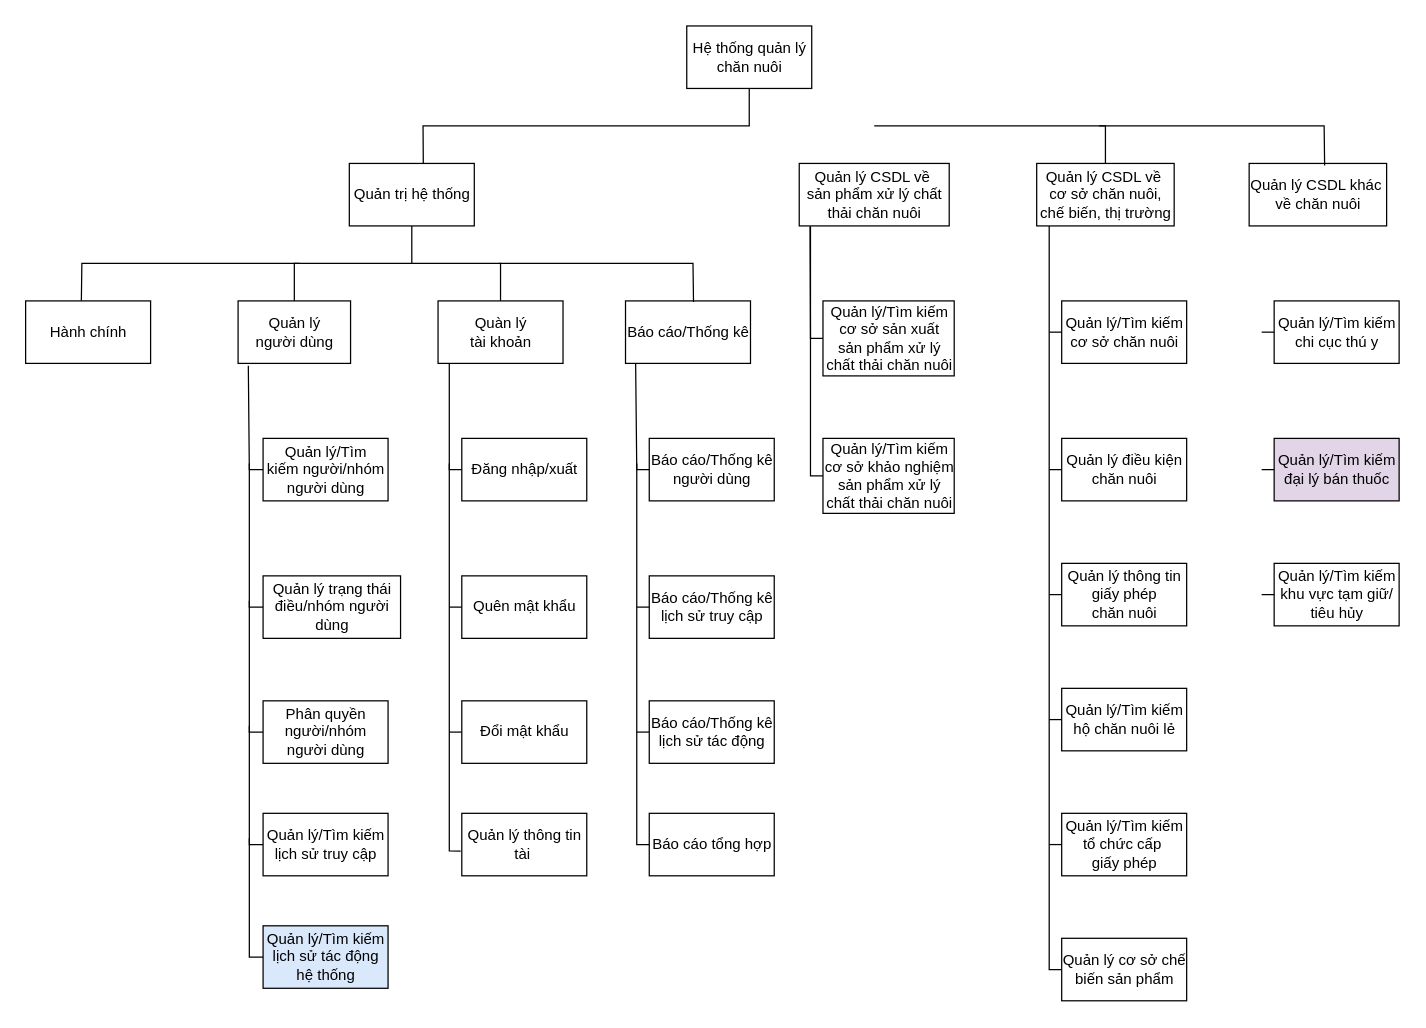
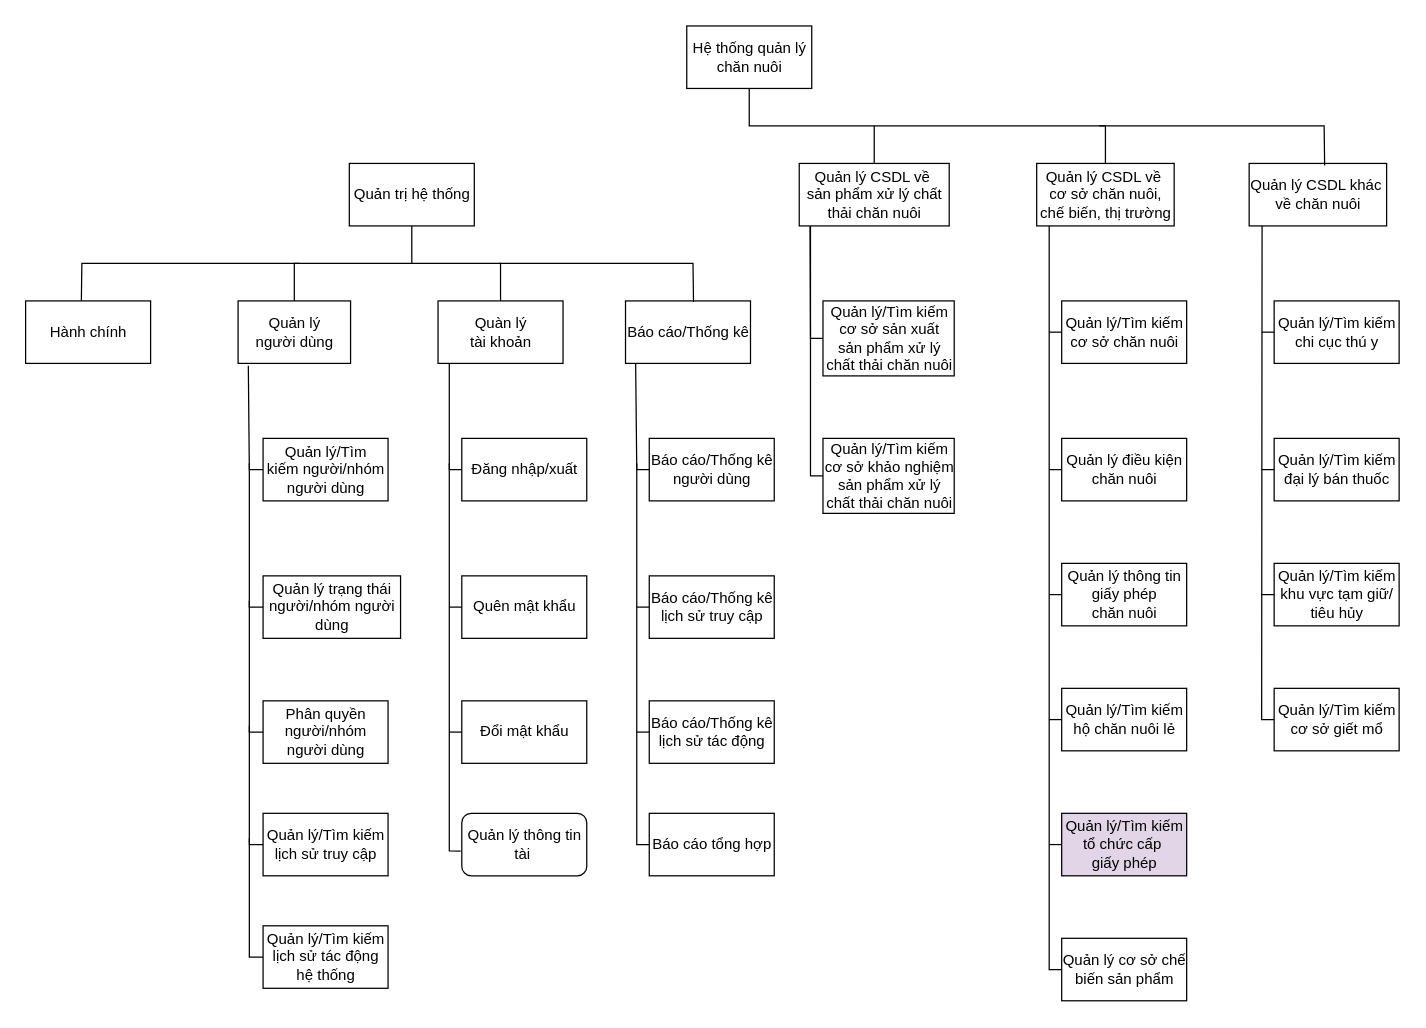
edge "Hệ thống quản lý chăn nuôi" -- "Quản trị hệ thống": removed
edge "Hệ thống quản lý chăn nuôi" -- "Quản lý CSDL về sản phẩm xử lý chất thải chăn nuôi": added
node "Quản lý/Tìm kiếm đại lý bán thuốc": fillcolor #e1d5e7 -> #ffffff
edge "Quản lý CSDL khác về chăn nuôi" -- "Quản lý/Tìm kiếm cơ sở giết mổ": added
node "Quản lý trạng thái điều/nhóm người dùng": label "Quản lý trạng thái điều/nhóm người dùng" -> "Quản lý trạng thái người/nhóm người dùng"
node "Quản lý/Tìm kiếm cơ sở giết mổ": added
node "Quản lý thông tin tài": shape rectangle -> rounded rectangle
node "Quản lý/Tìm kiếm tổ chức cấp giấy phép": fillcolor #ffffff -> #e1d5e7
node "Quản lý/Tìm kiếm lịch sử tác động hệ thống": fillcolor #dae8fc -> #ffffff
